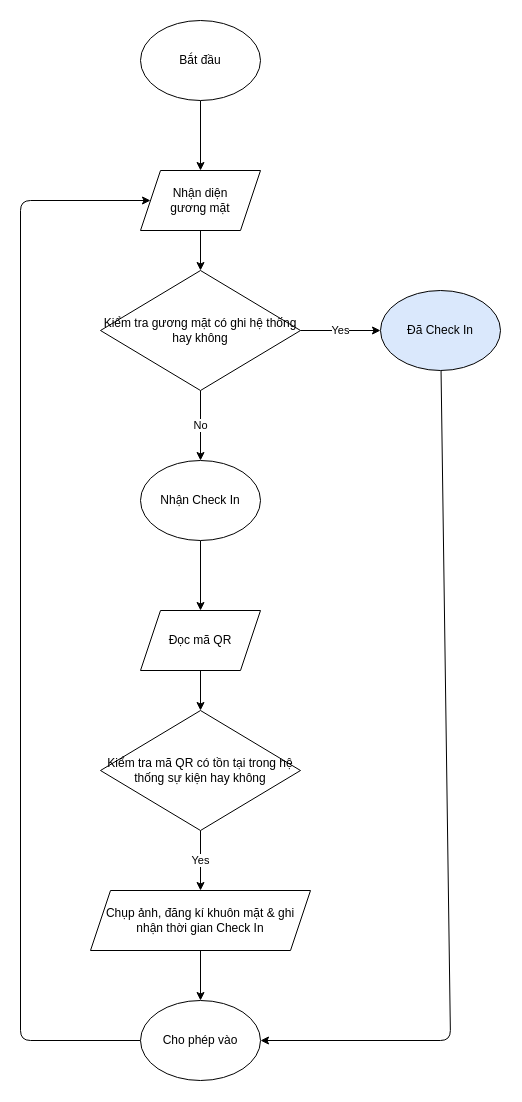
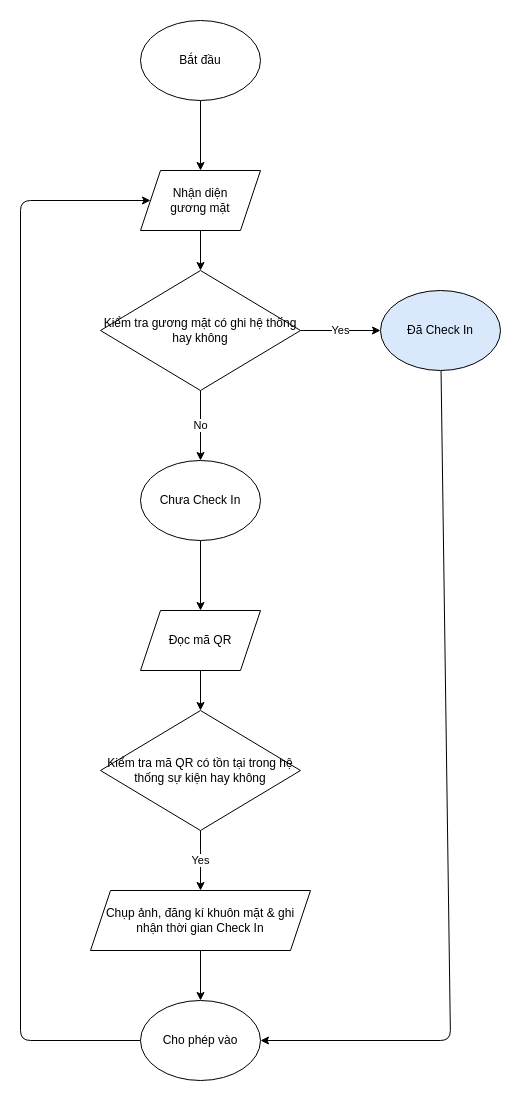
node "Nhận Check In": label "Nhận Check In" -> "Chưa Check In"
